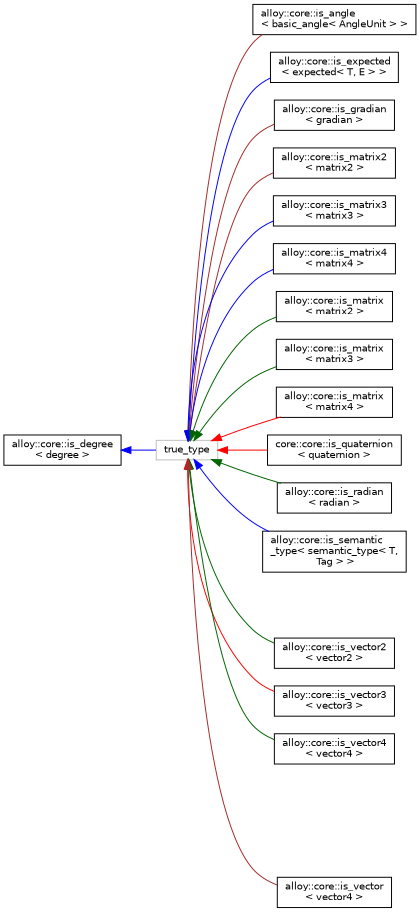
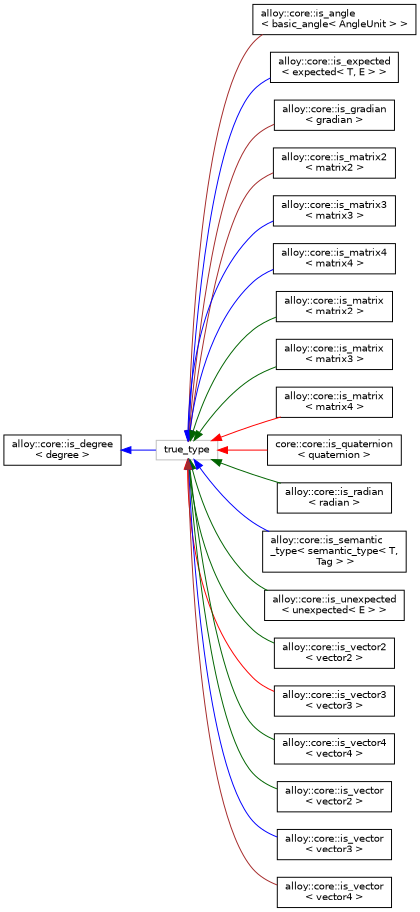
node "alloy::core::is_unexpected < unexpected< E > >": added
node "alloy::core::is_vector < vector2 >": added
node "alloy::core::is_vector < vector3 >": added
